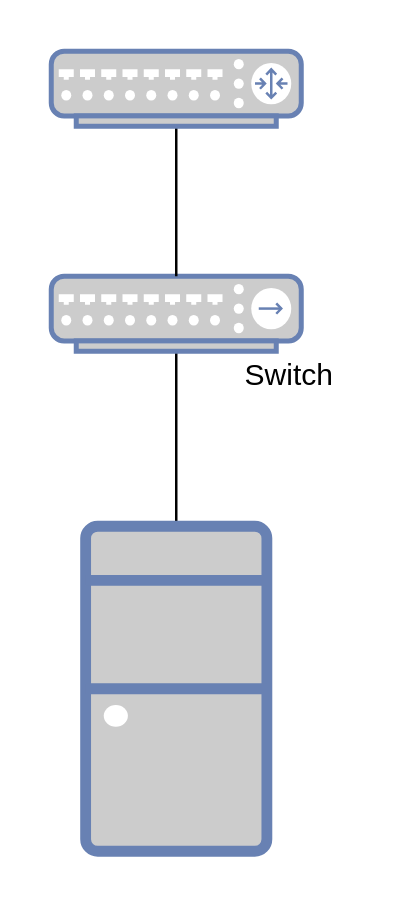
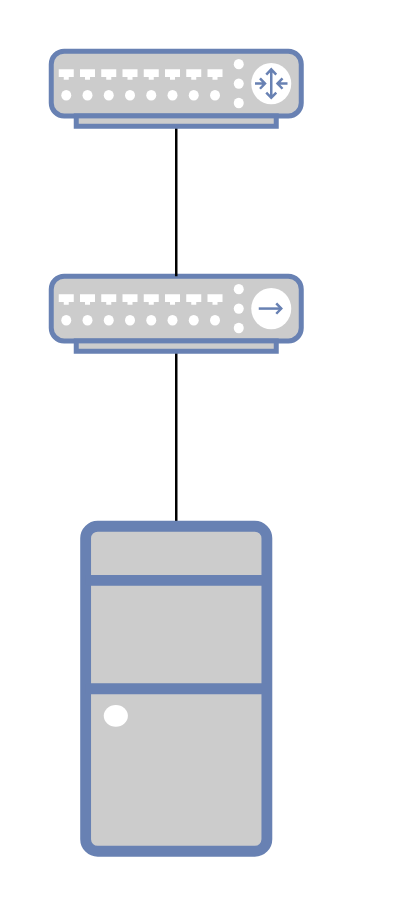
node "Switch": removed
